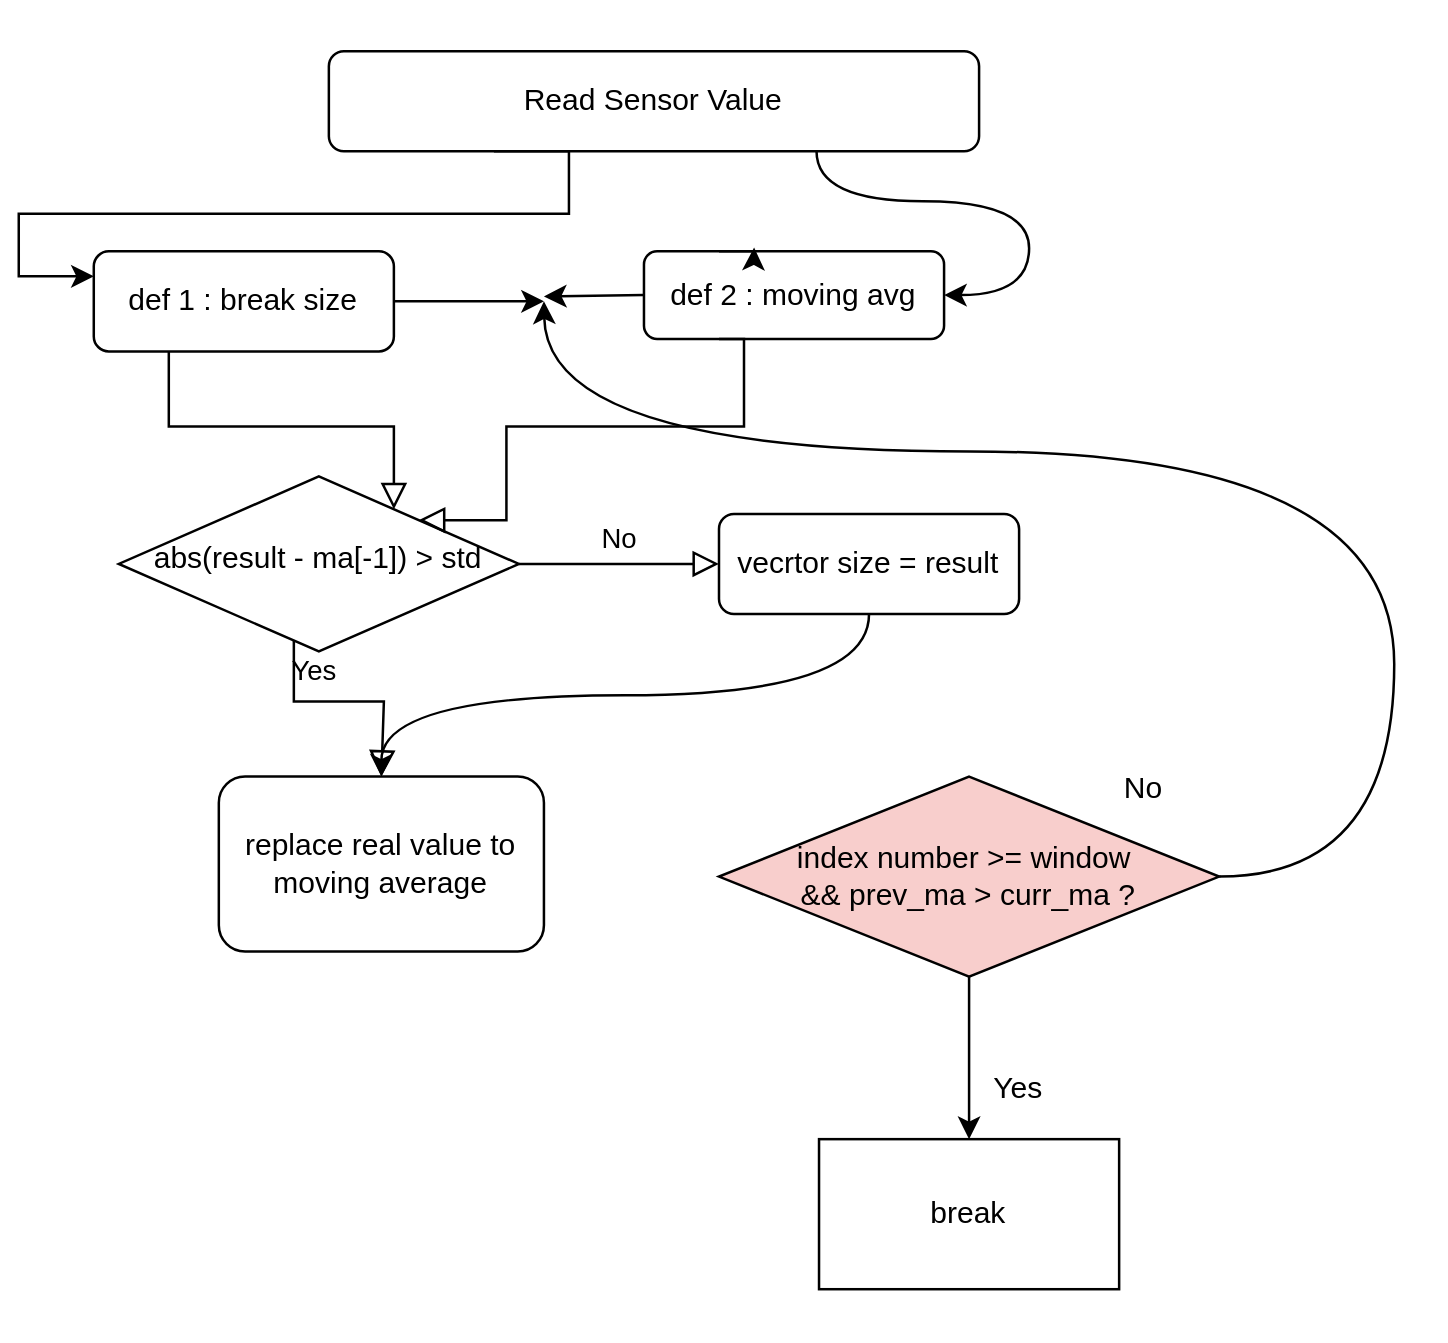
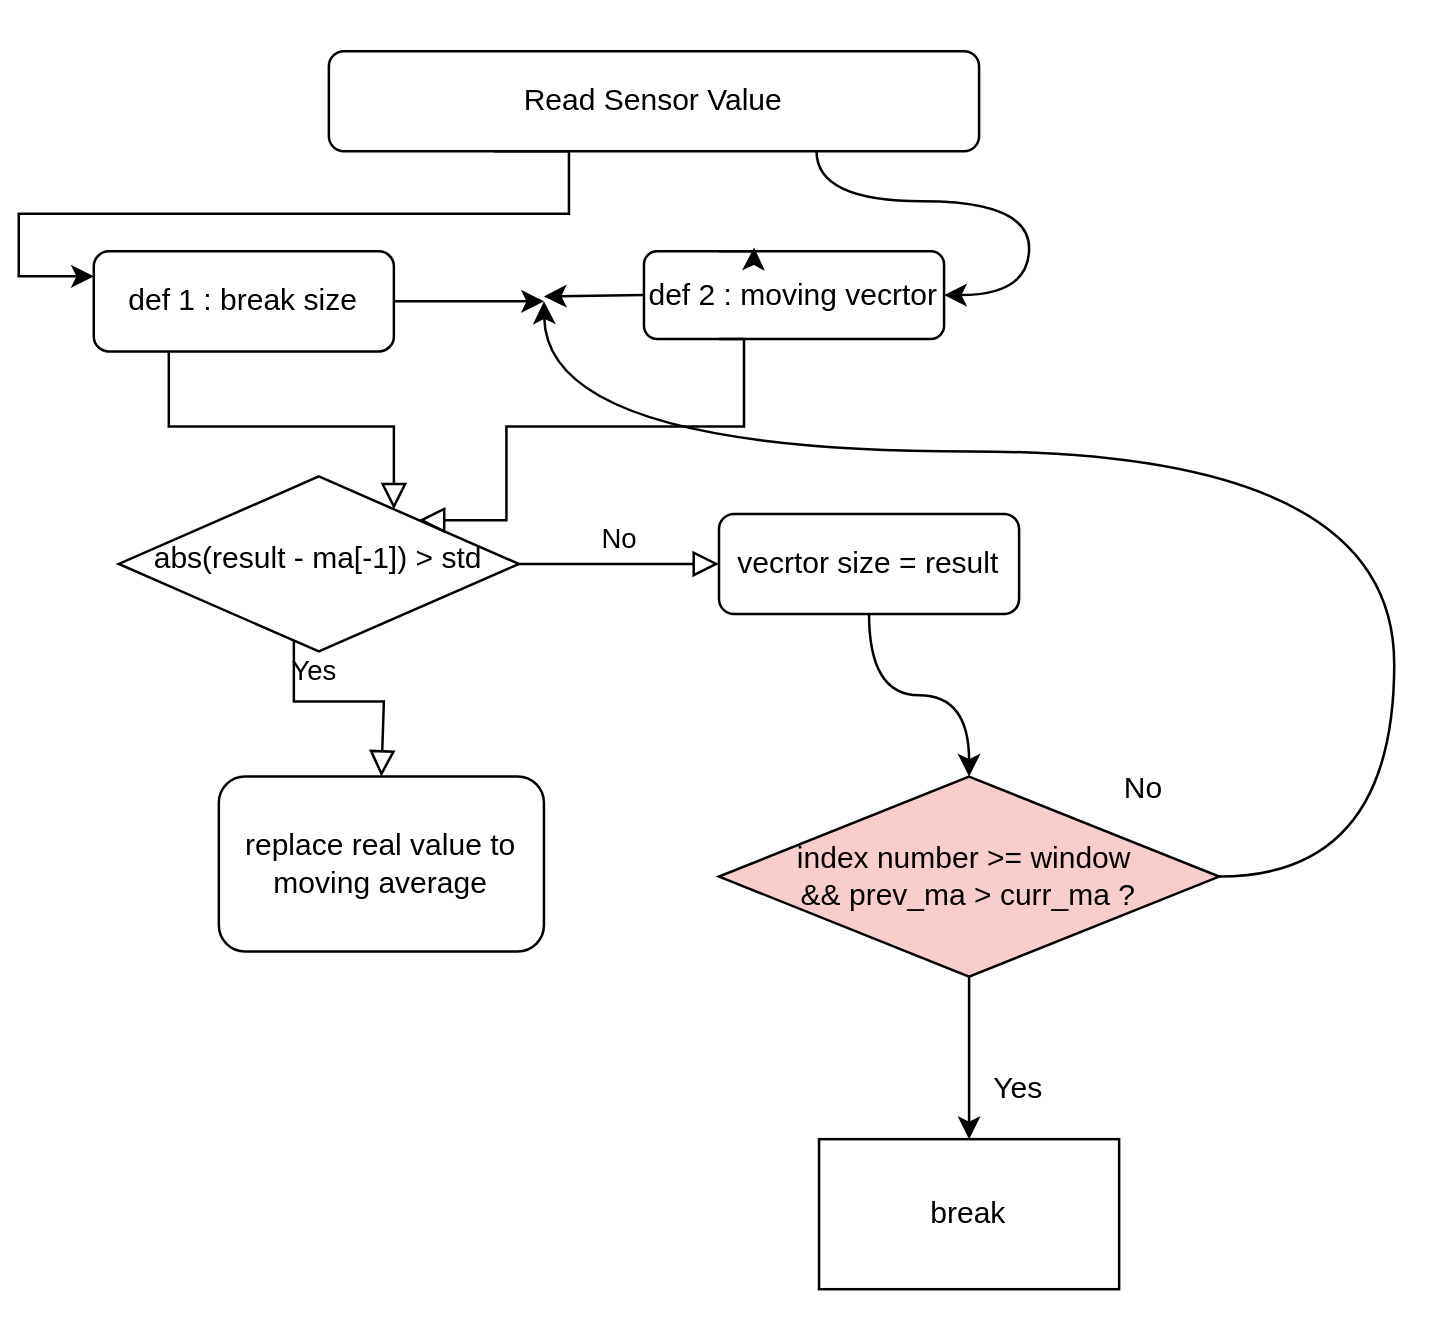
node "def 2 : moving avg": label "def 2 : moving avg" -> "def 2 : moving vecrtor"
edge "vecrtor size = result" -> "replace real value to moving average": now "vecrtor size = result" -> "index number >= window && prev_ma > curr_ma ?"
